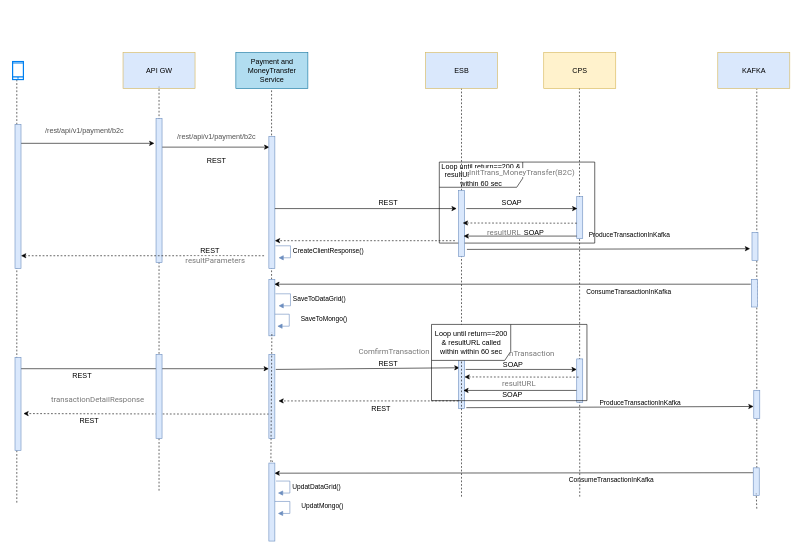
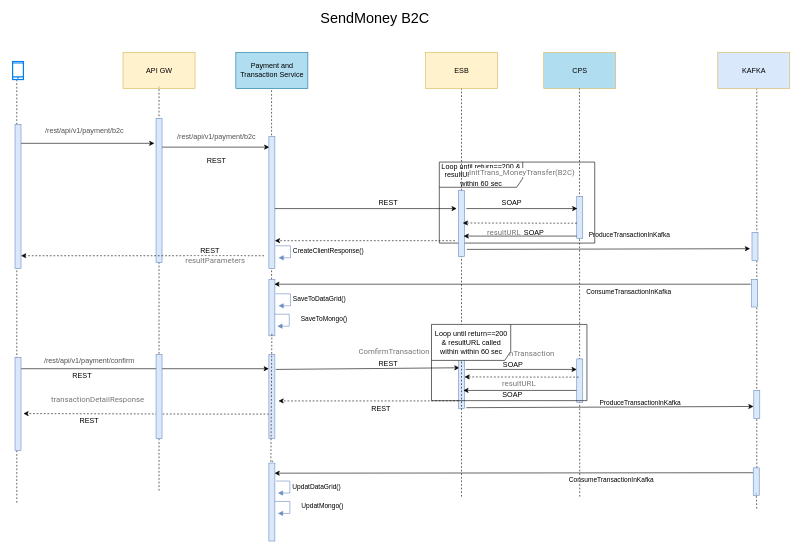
node "SendMoney B2C": added
node "API GW": fillcolor #dae8fc -> #fff2cc
node "Payment and MoneyTransfer Service": label "Payment and MoneyTransfer Service" -> "Payment and Transaction Service"
node "ESB": fillcolor #dae8fc -> #fff2cc
node "CPS": fillcolor #fff2cc -> #b1ddf0
node "/rest/api/v1/payment/confirm": added
